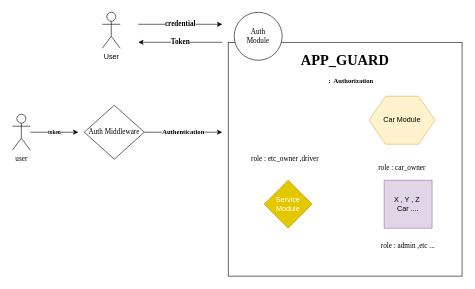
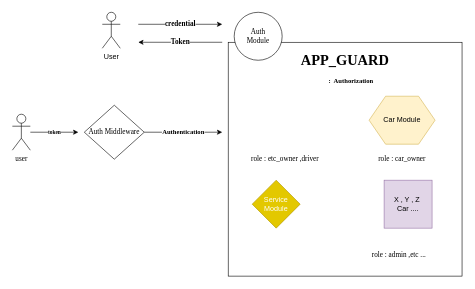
node "role : car_owner": moved (402, 168) -> (402, 159)
node "Service Module": moved (288, 204) -> (276, 204)
node "role : admin ,etc ...": moved (408, 246) -> (399, 255)
